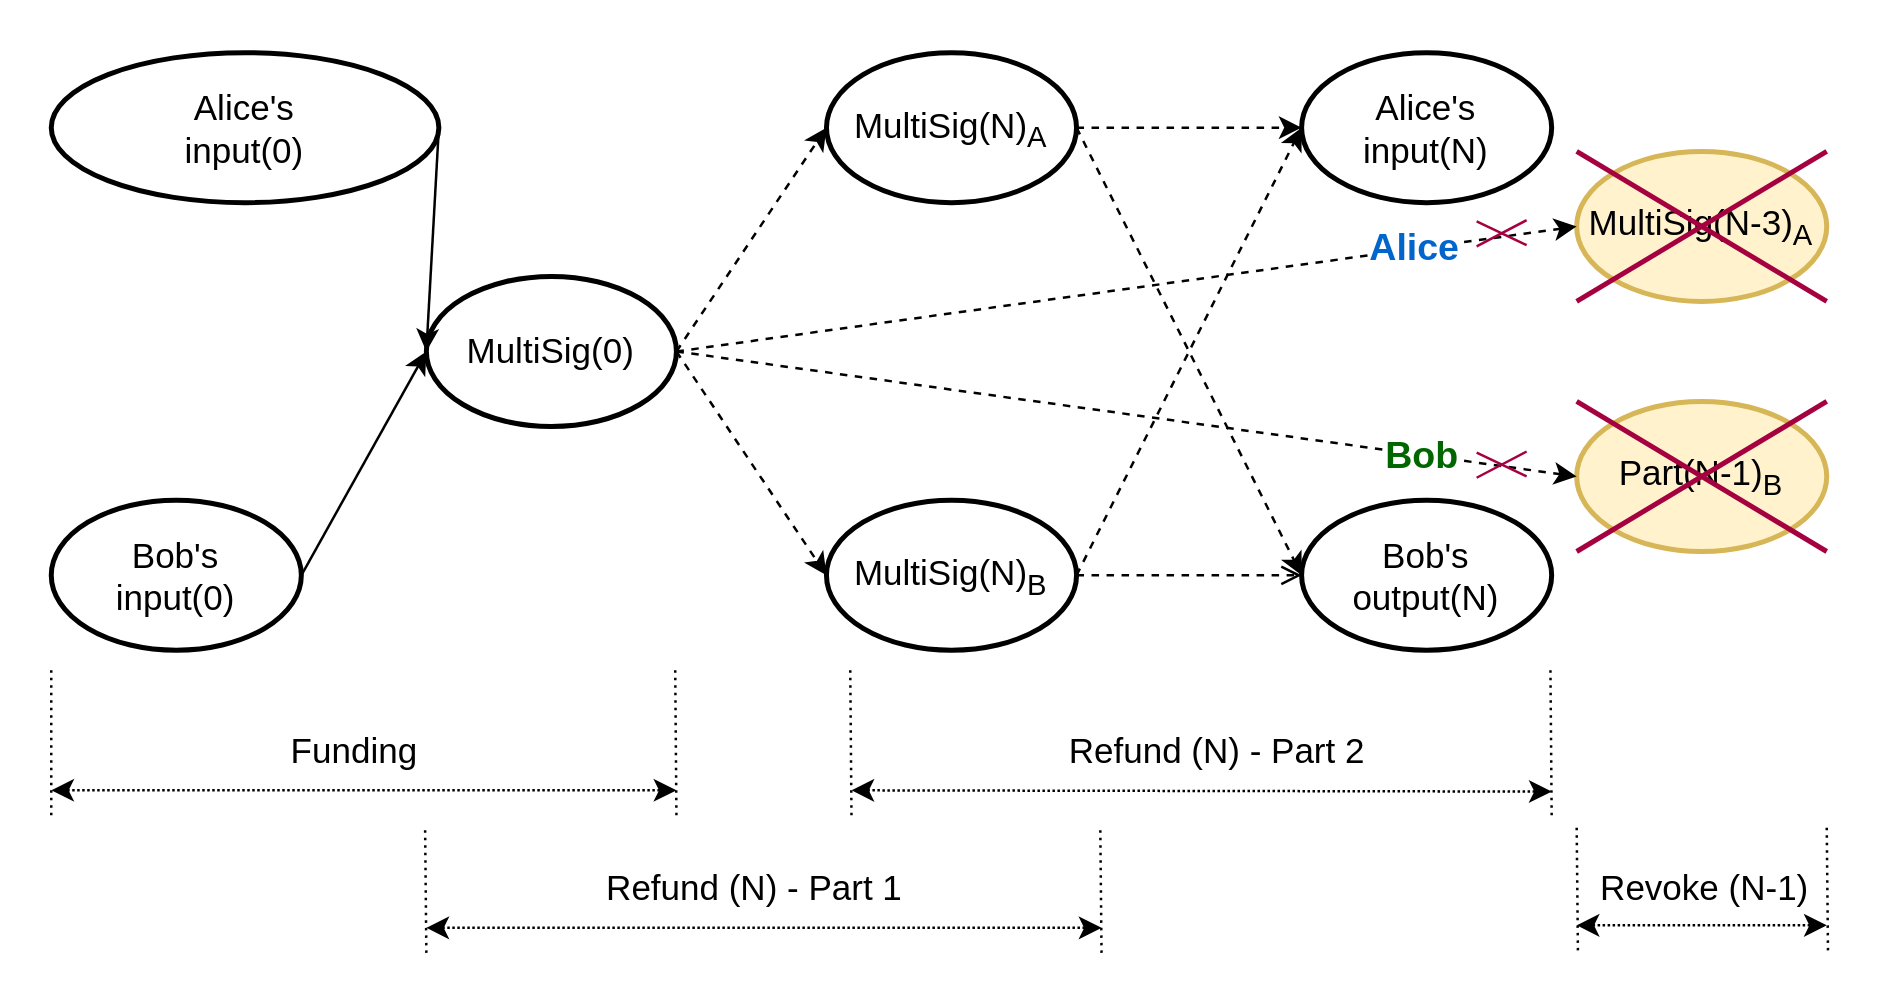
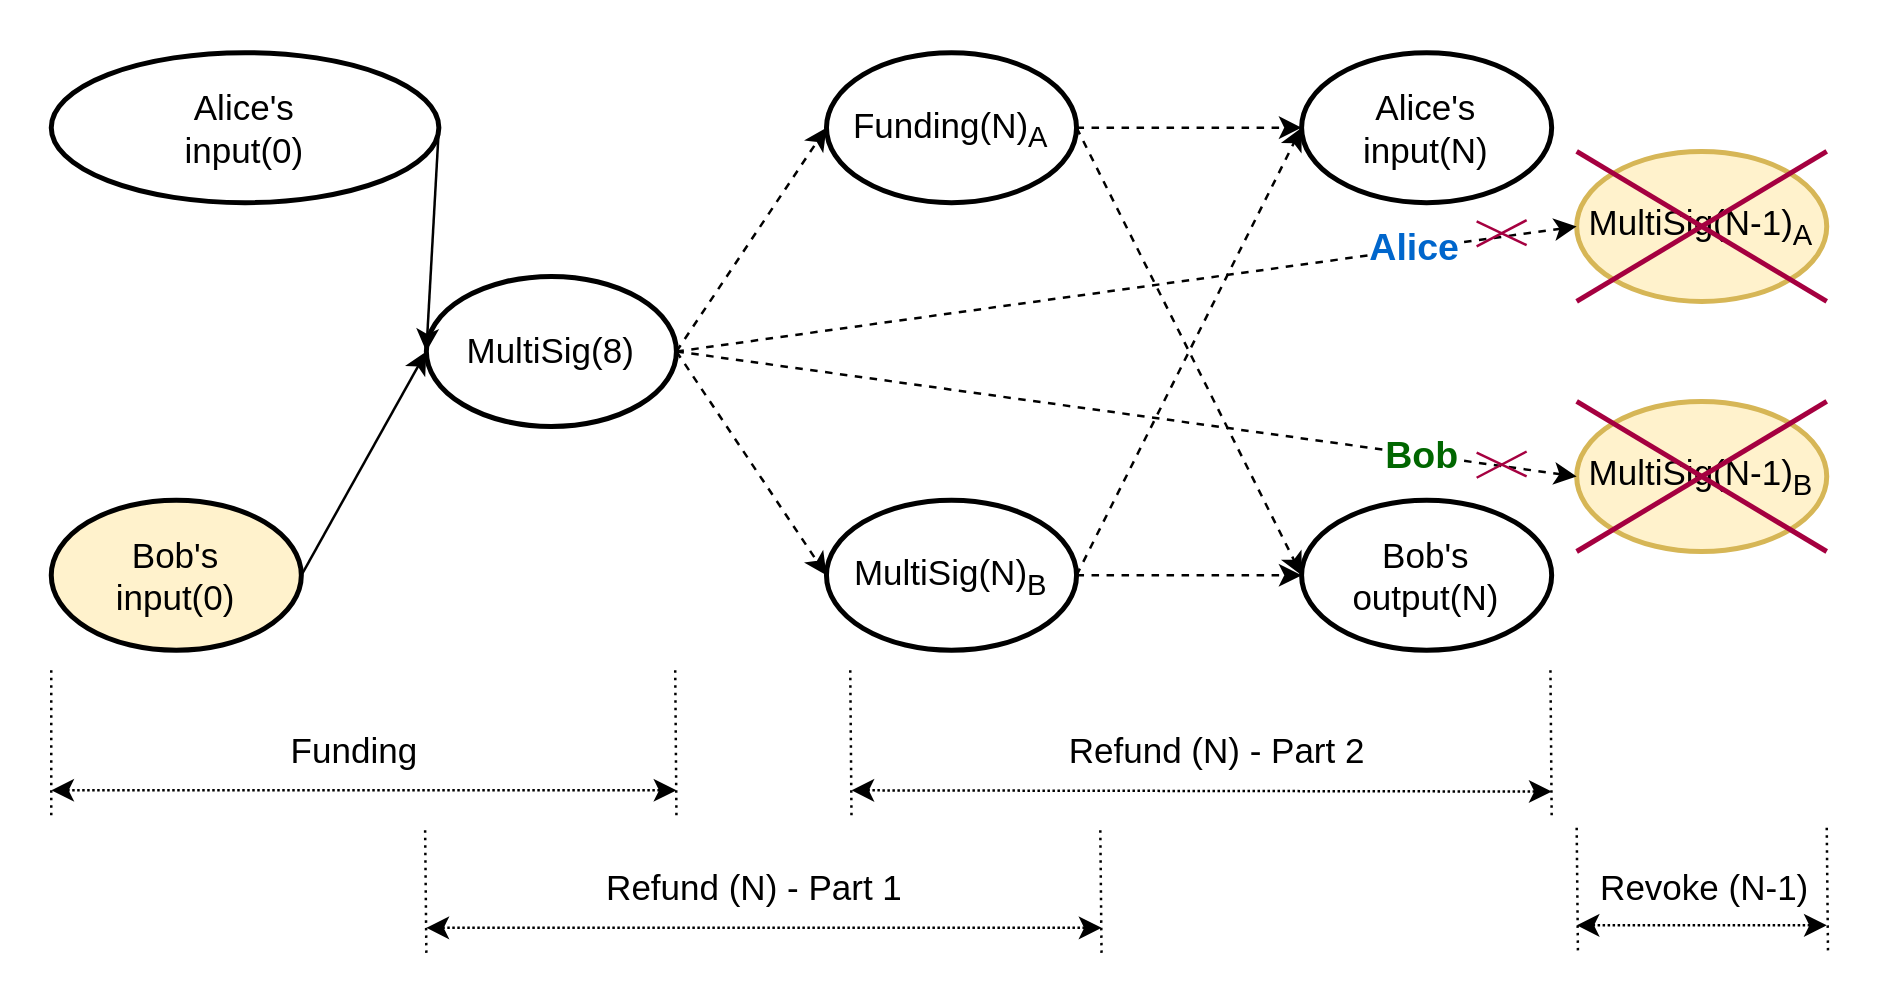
node "MultiSig(N)A": label "MultiSig(N)A" -> "Funding(N)A"
node "MultiSig(N-3)A": label "MultiSig(N-3)A" -> "MultiSig(N-1)A"
node "MultiSig(0)": label "MultiSig(0)" -> "MultiSig(8)"
node "Part(N-1)B": label "Part(N-1)B" -> "MultiSig(N-1)B"
node "Bob's input(0)": fillcolor #ffffff -> #fff2cc
edge "MultiSig(N)B" -> "Bob's output(N)": arrowhead open -> classic
